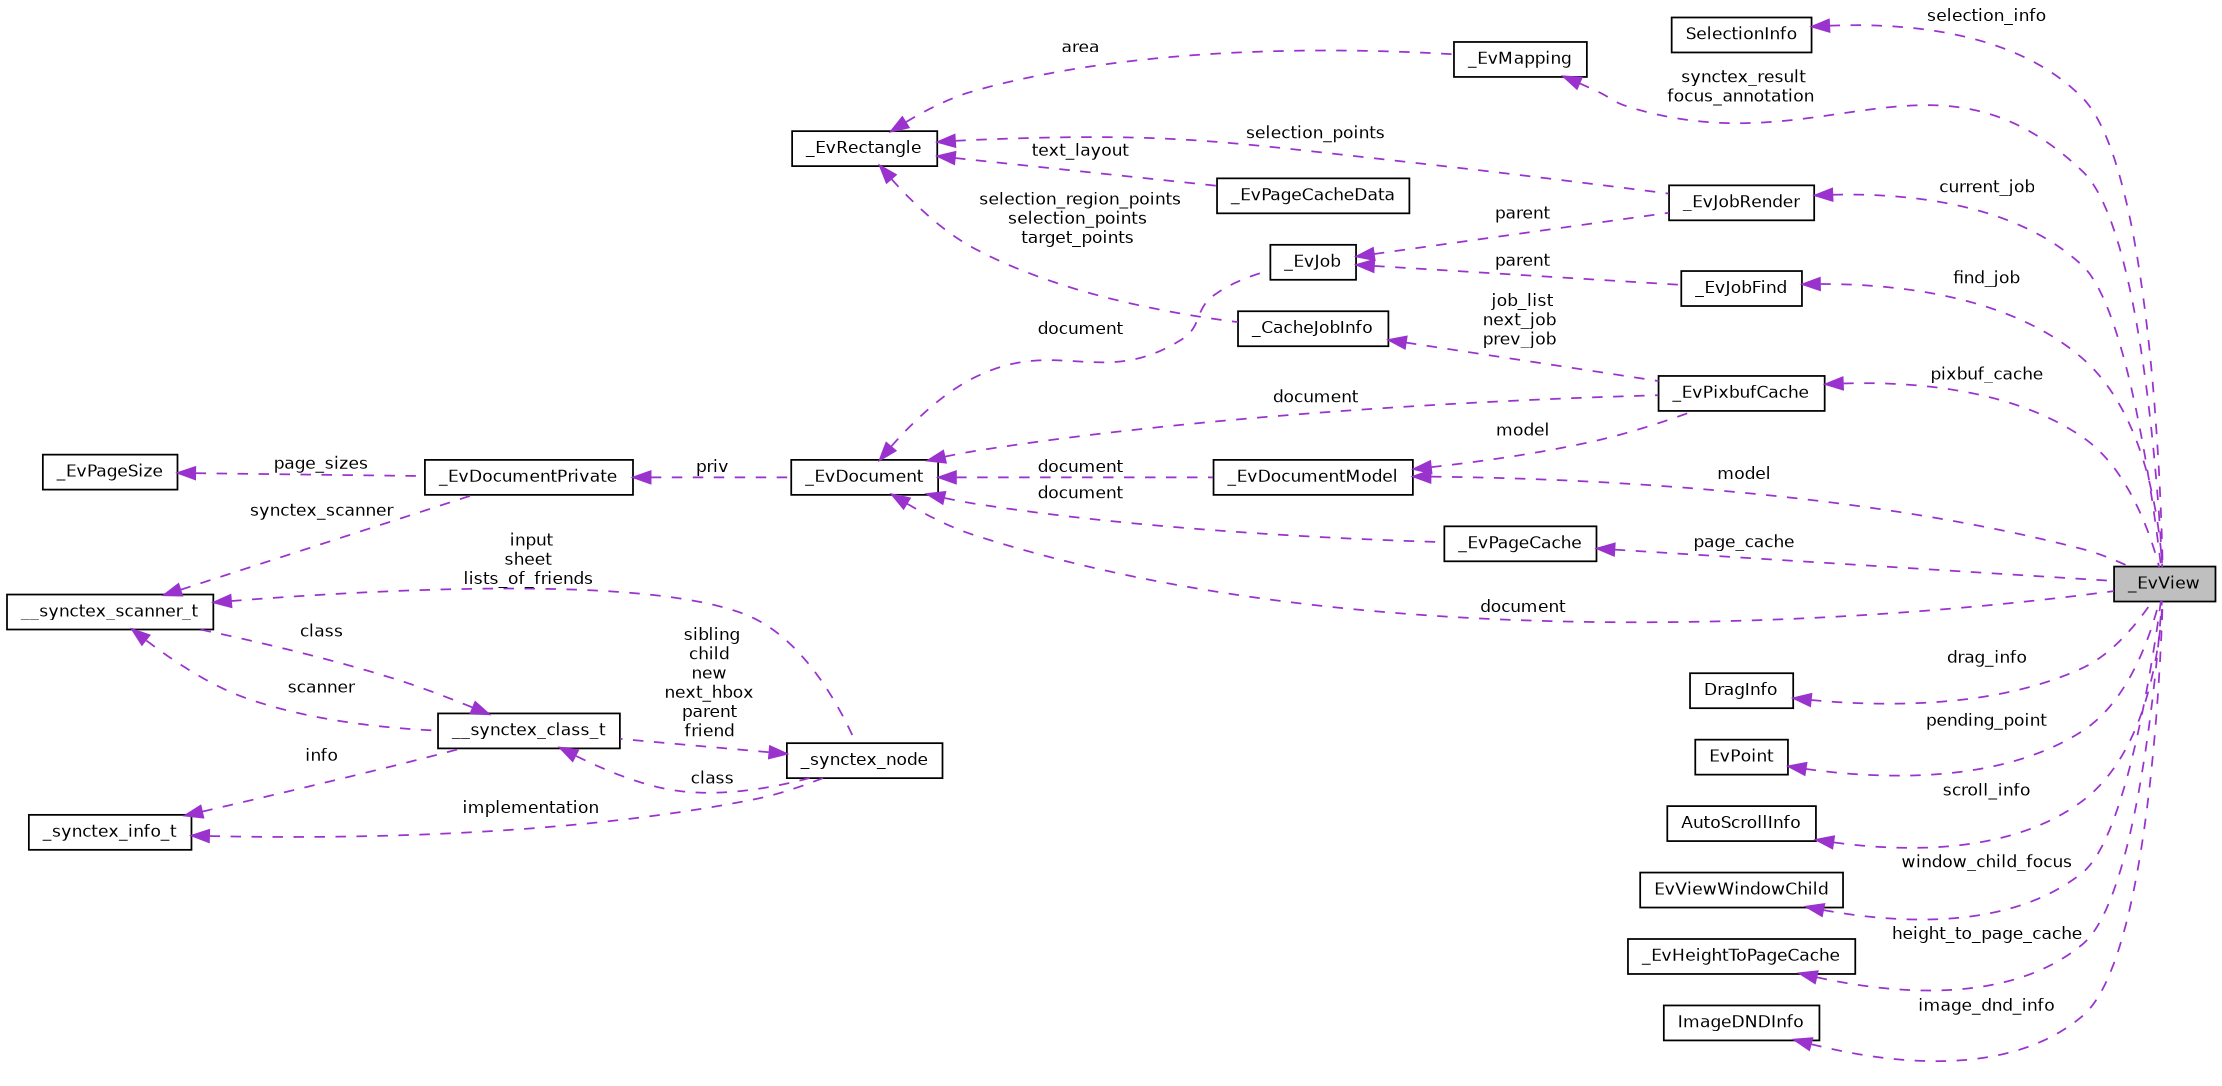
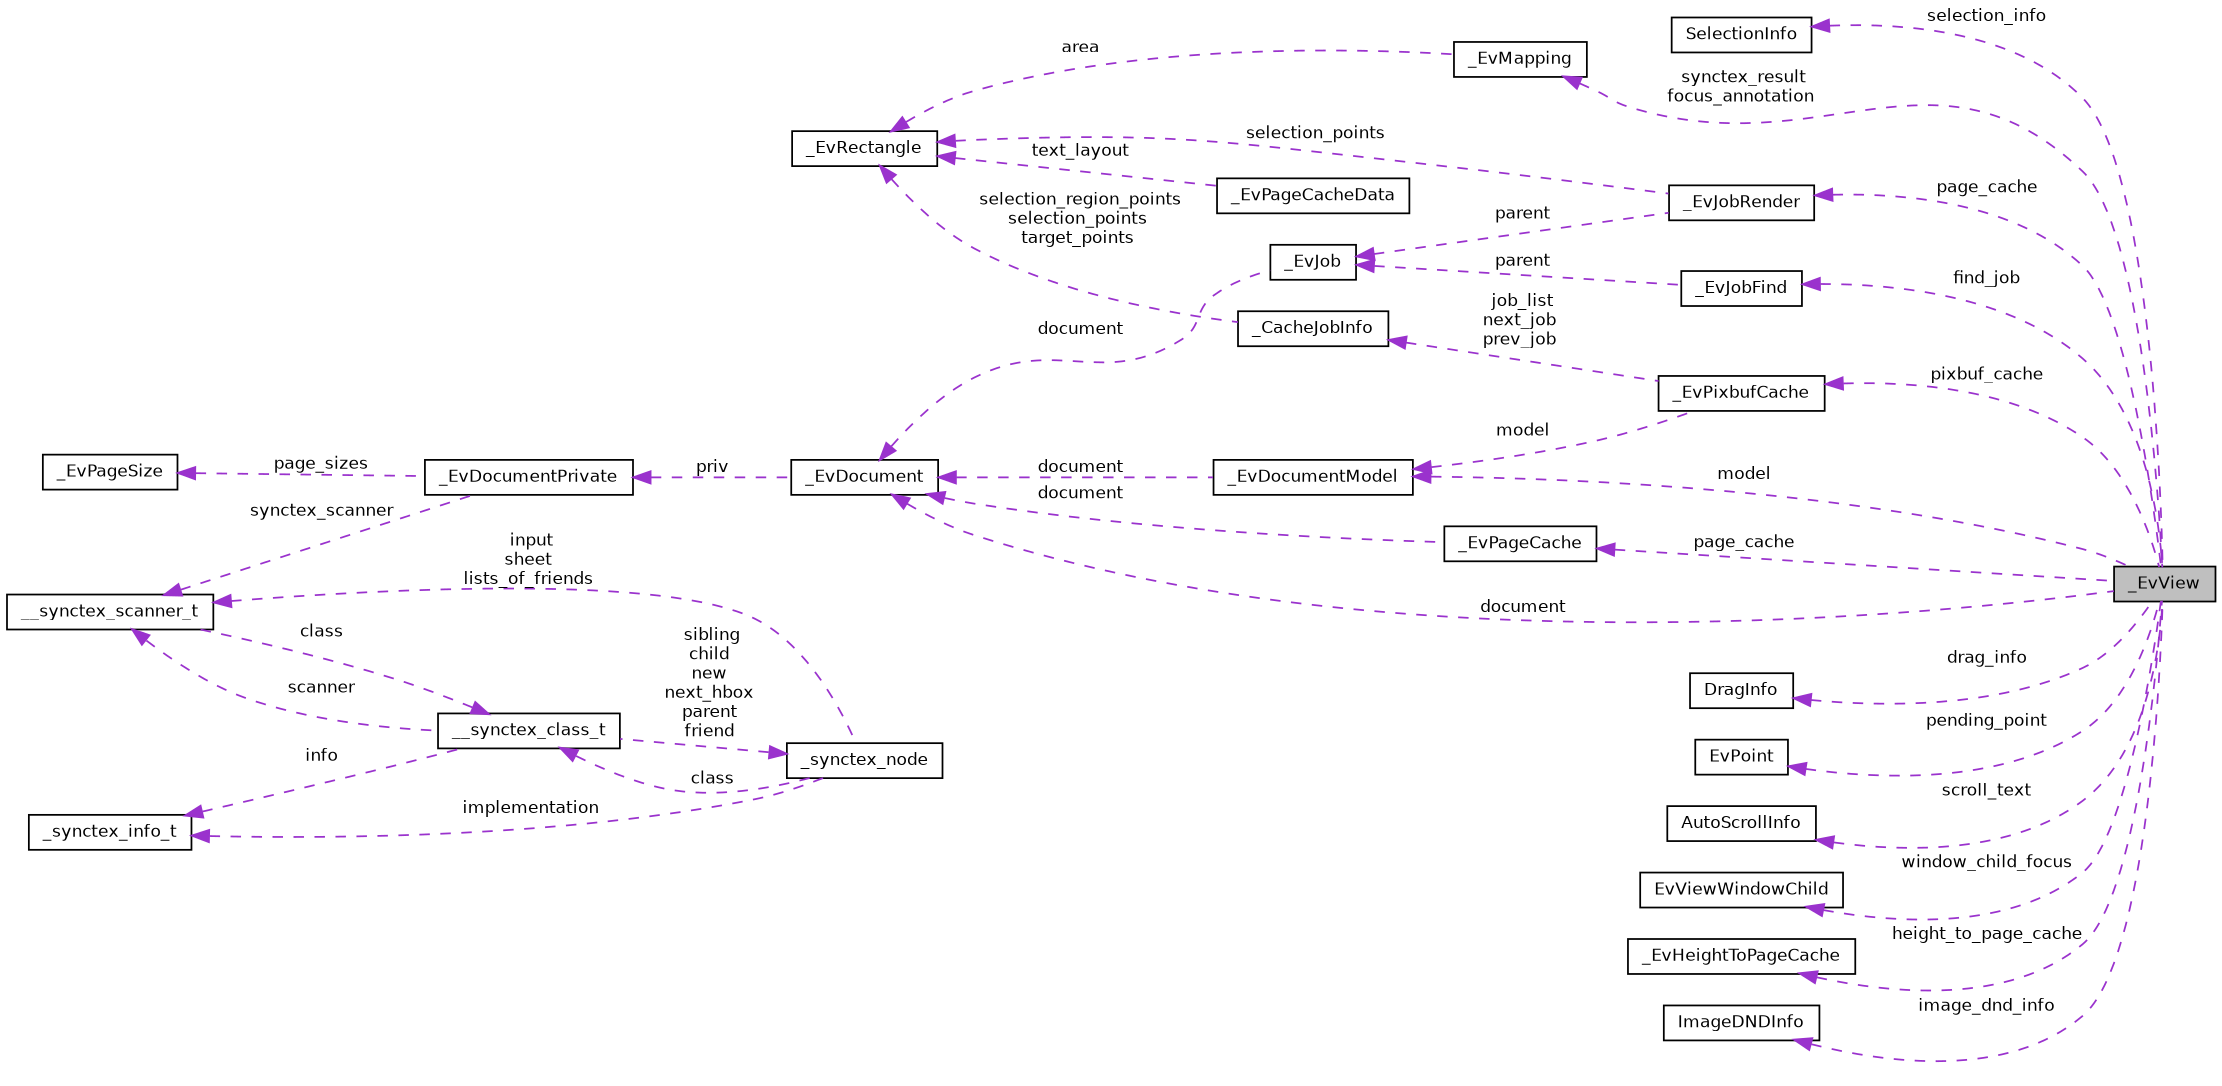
edge "_EvView" -> "_EvJobRender": label " current_job" -> " page_cache"
edge "_EvPixbufCache" -> "_EvDocument": removed, label "document"
edge "_EvView" -> "AutoScrollInfo": label " scroll_info" -> " scroll_text"
